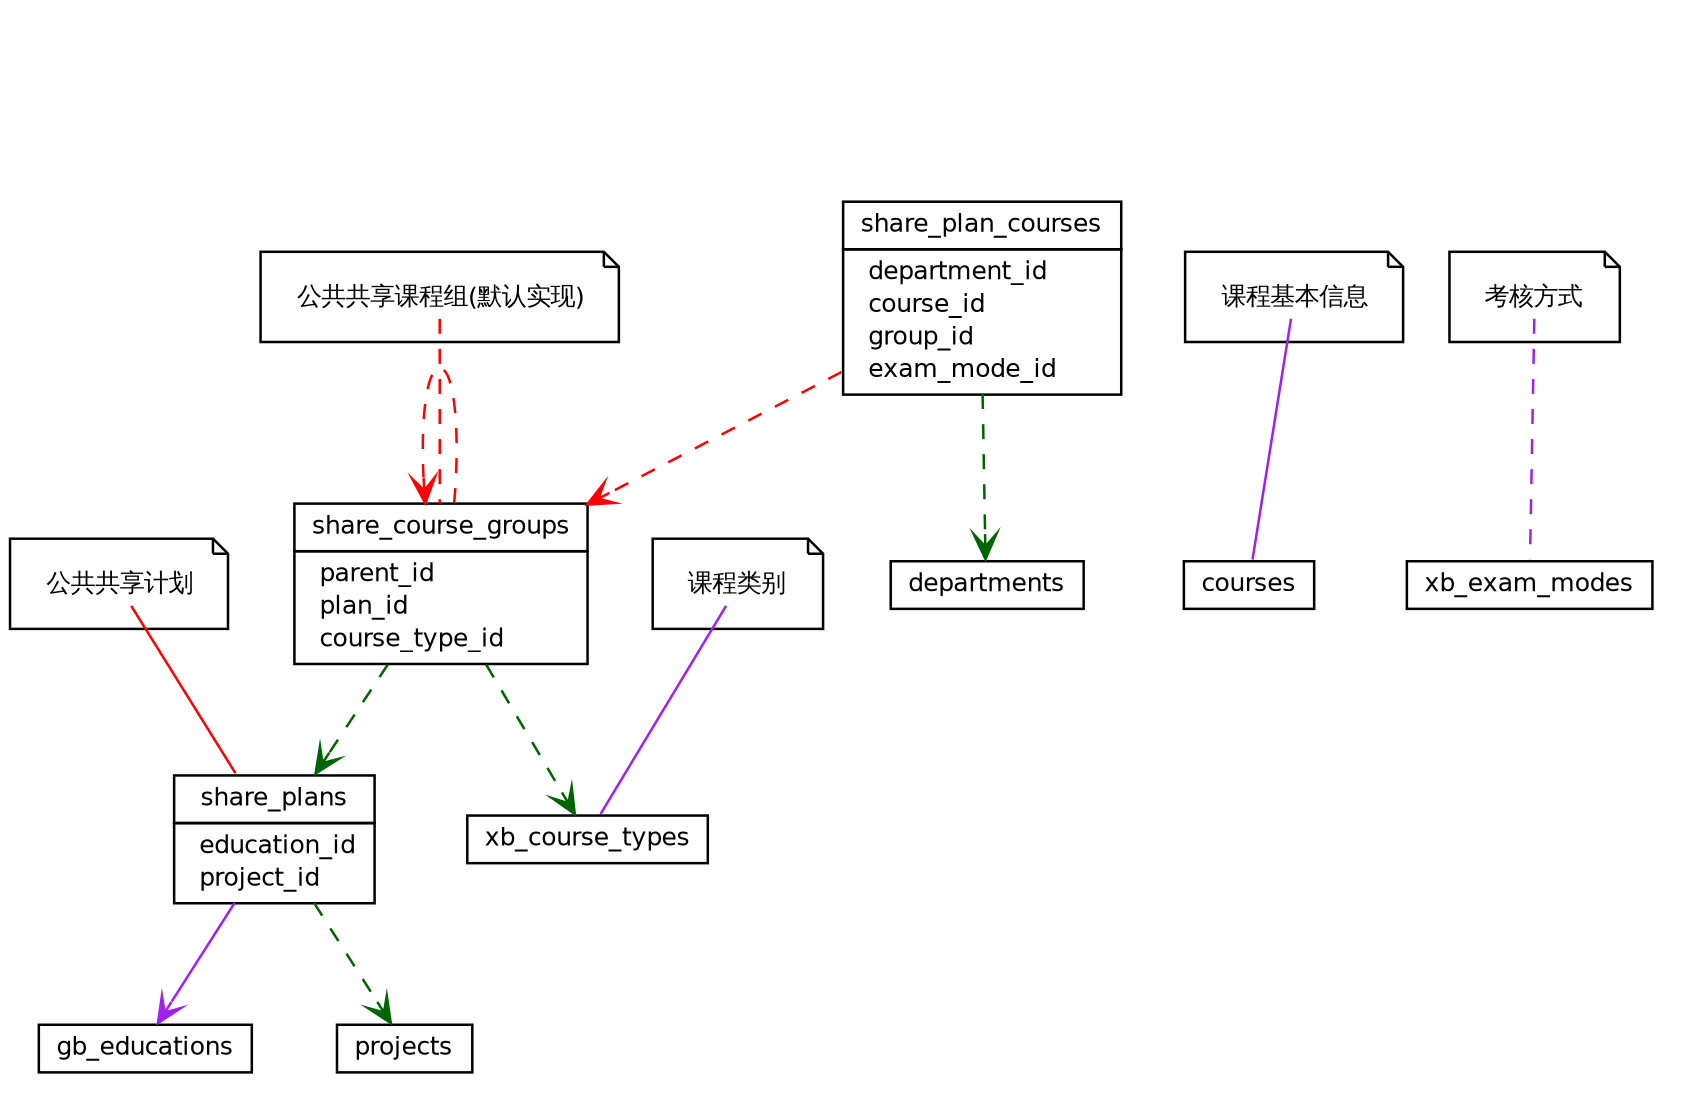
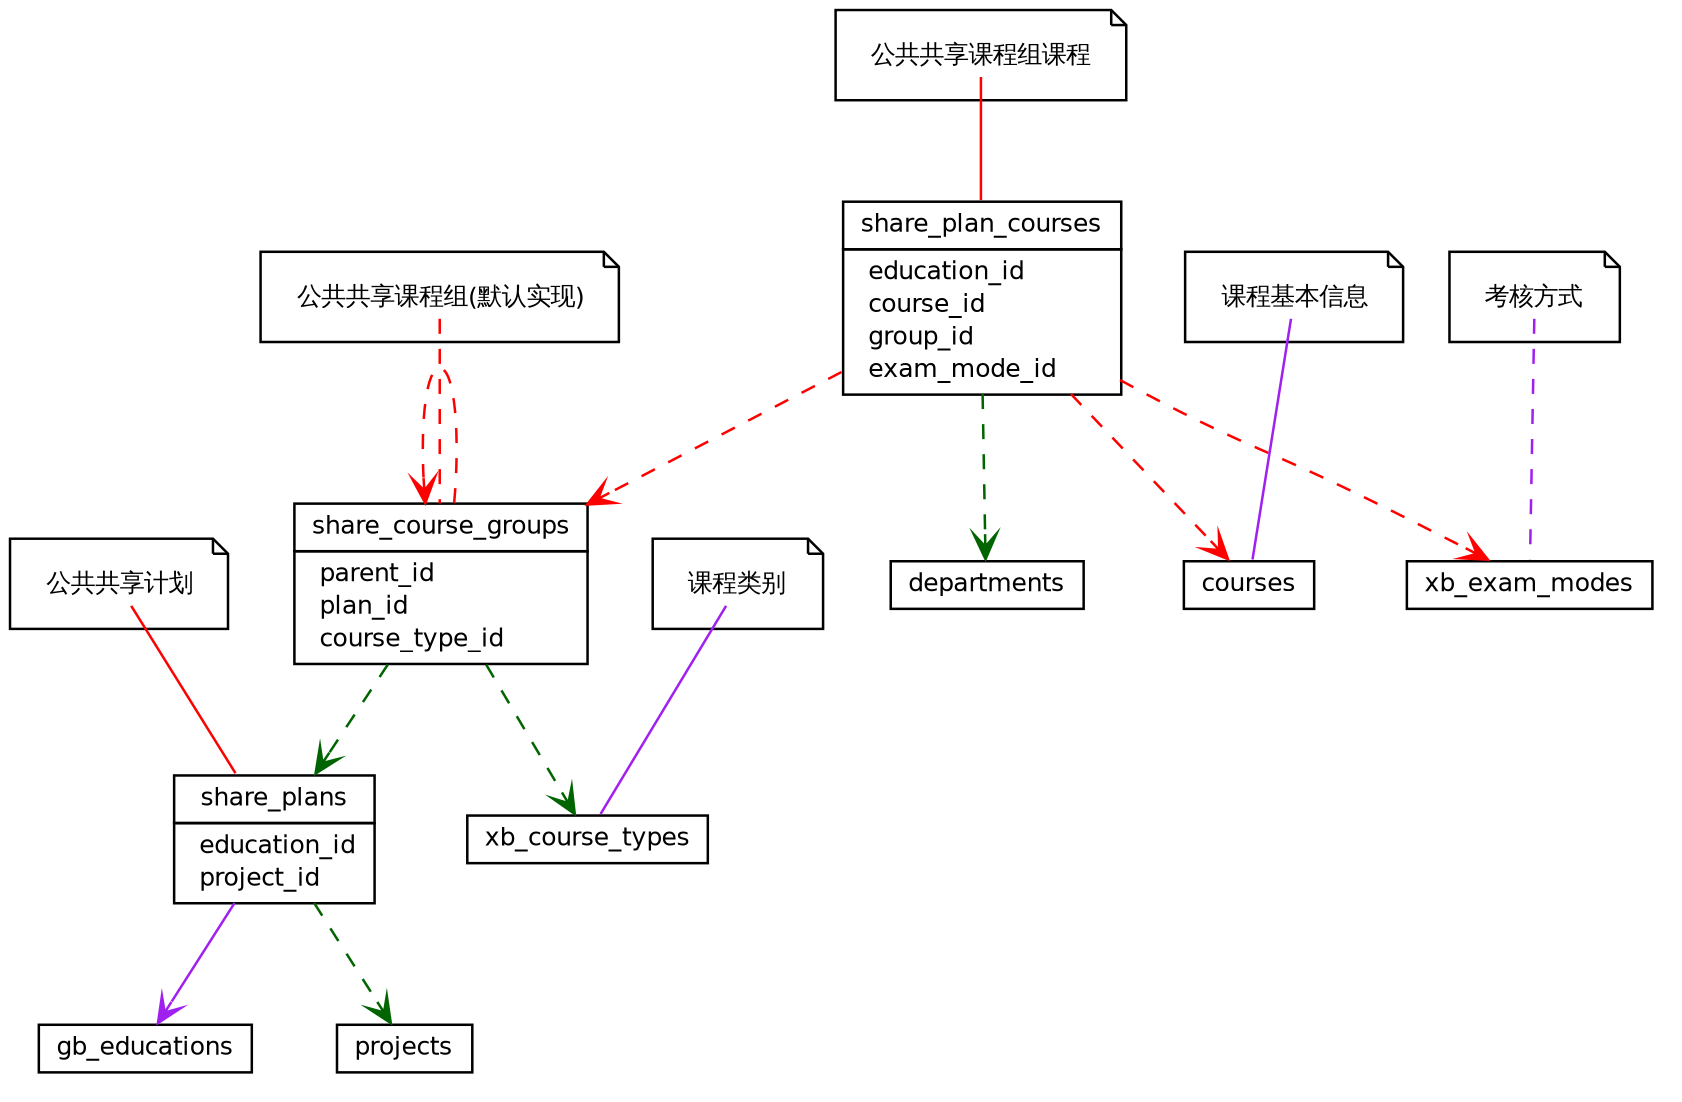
node "公共共享课程组课程": added
node "share_plan_courses": text "department_id" -> "education_id"
edge "share_plan_courses" -> "xb_exam_modes": added
edge "share_plan_courses" -> "courses": added
